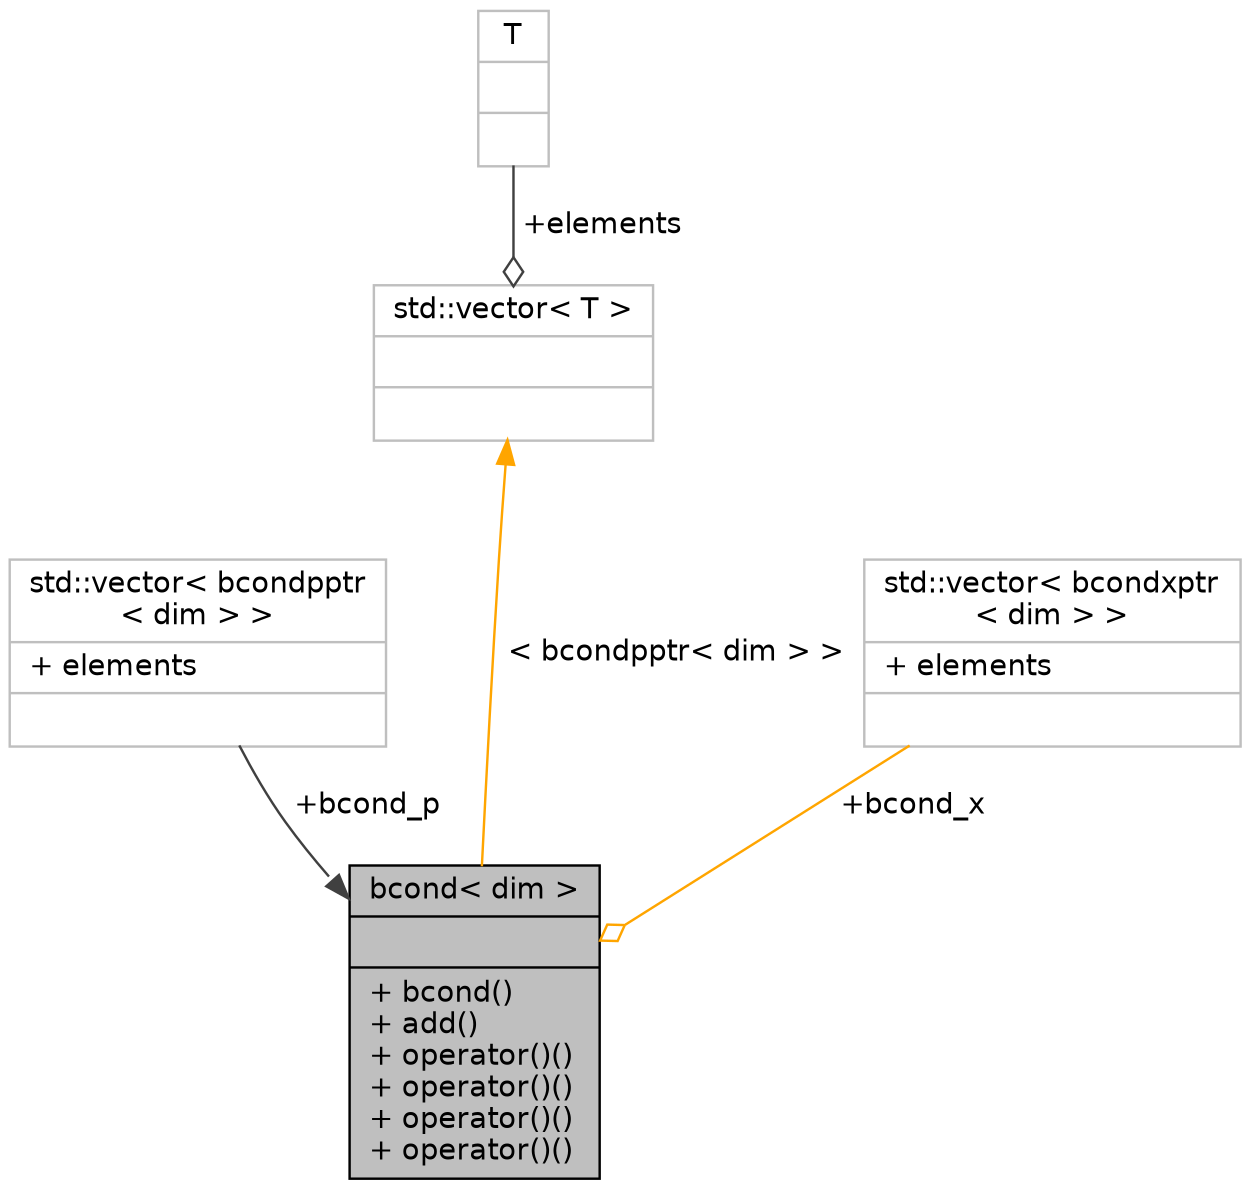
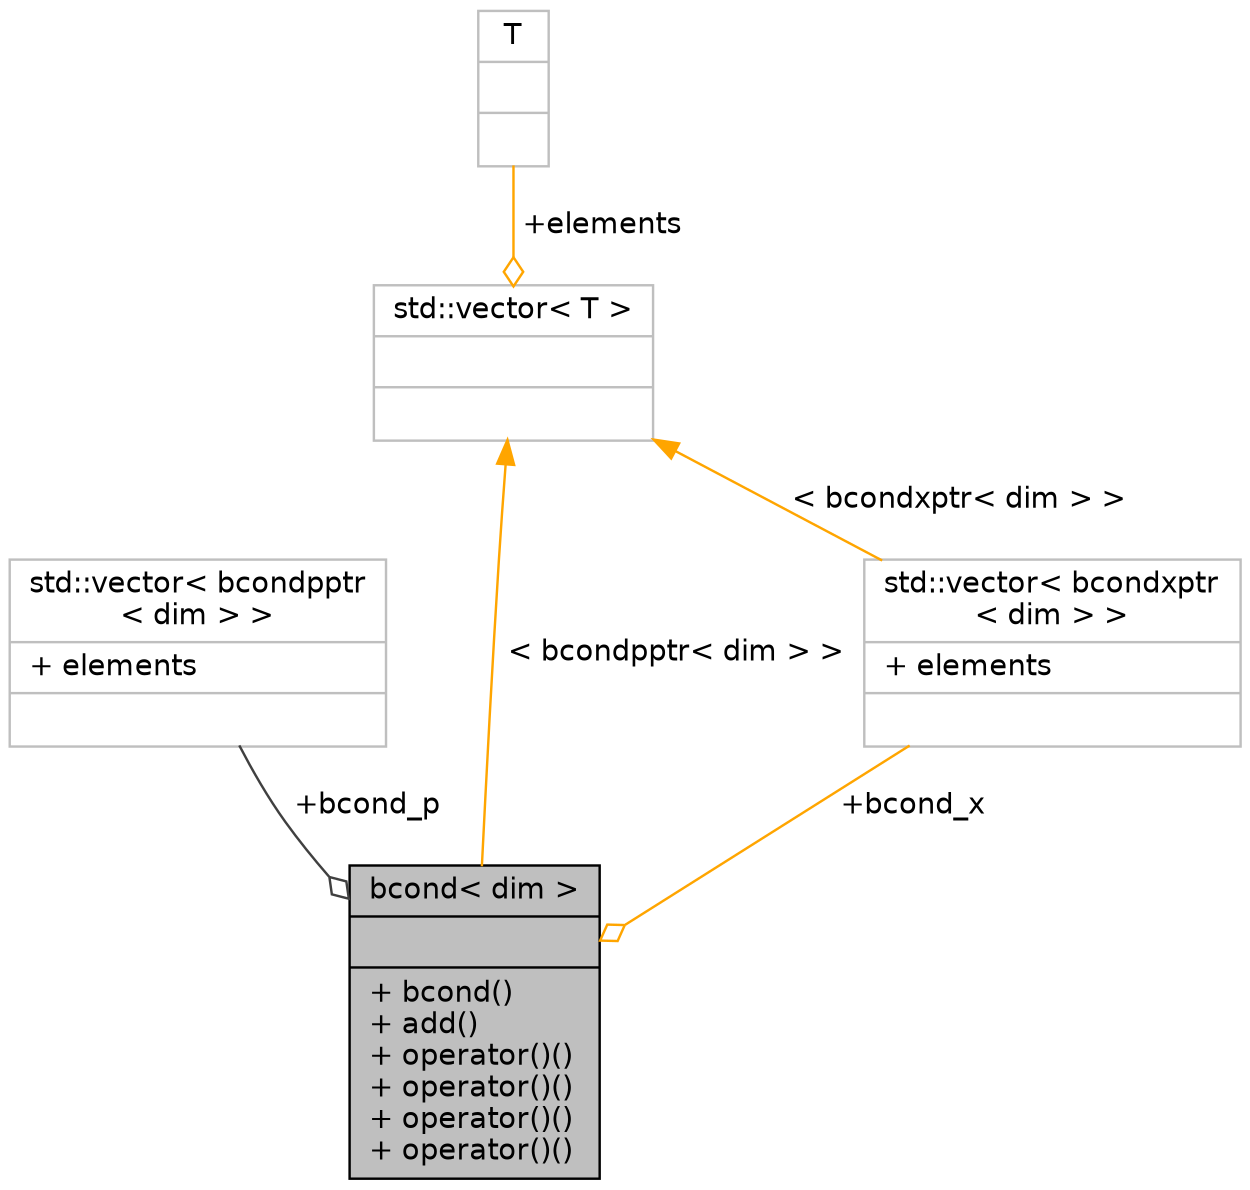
edge "T" -> "std::vector< T >": color grey25 -> orange
edge "std::vector< bcondxptr" -> "std::vector< T >": added, label "< bcondxptr< dim > >"
edge "std::vector< bcondpptr" -> "bcond< dim >": arrowhead normal -> odiamond
